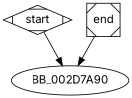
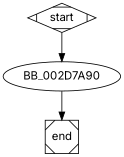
edge "end" -> "BB_002D7A90": reversed
